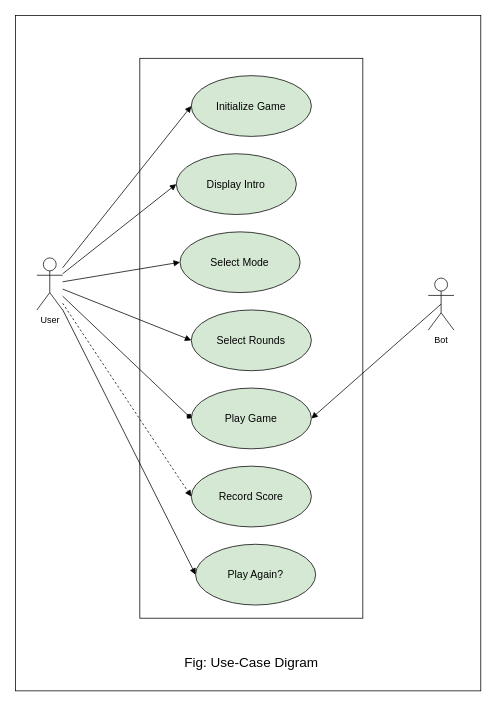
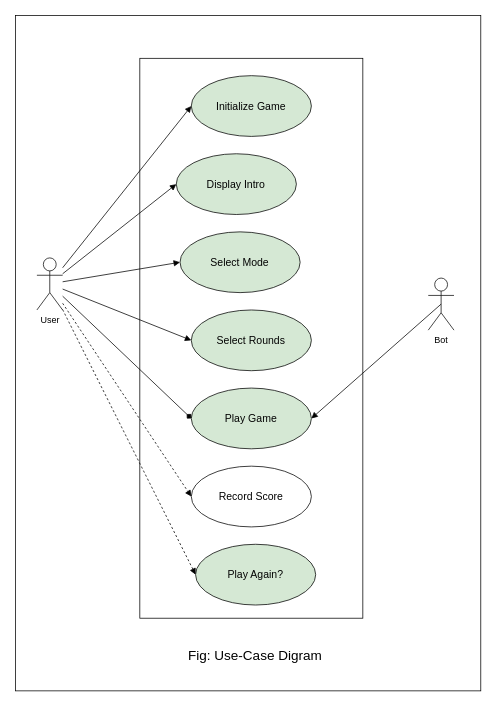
edge "User" -> "Play Again?": style solid -> dashed
node "Record Score": fillcolor #d5e8d4 -> #ffffff
node "Fig: Use-Case Digram": moved (251, 662) -> (255, 655)
